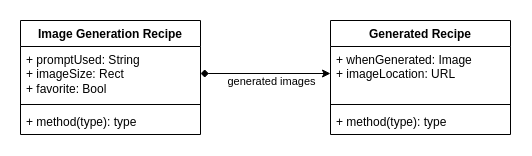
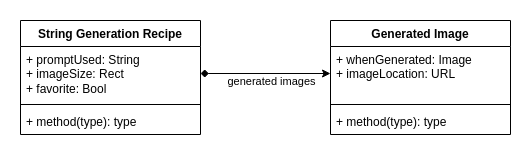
node "Image Generation Recipe": label "Image Generation Recipe" -> "String Generation Recipe"
node "Generated Recipe": label "Generated Recipe" -> "Generated Image"
